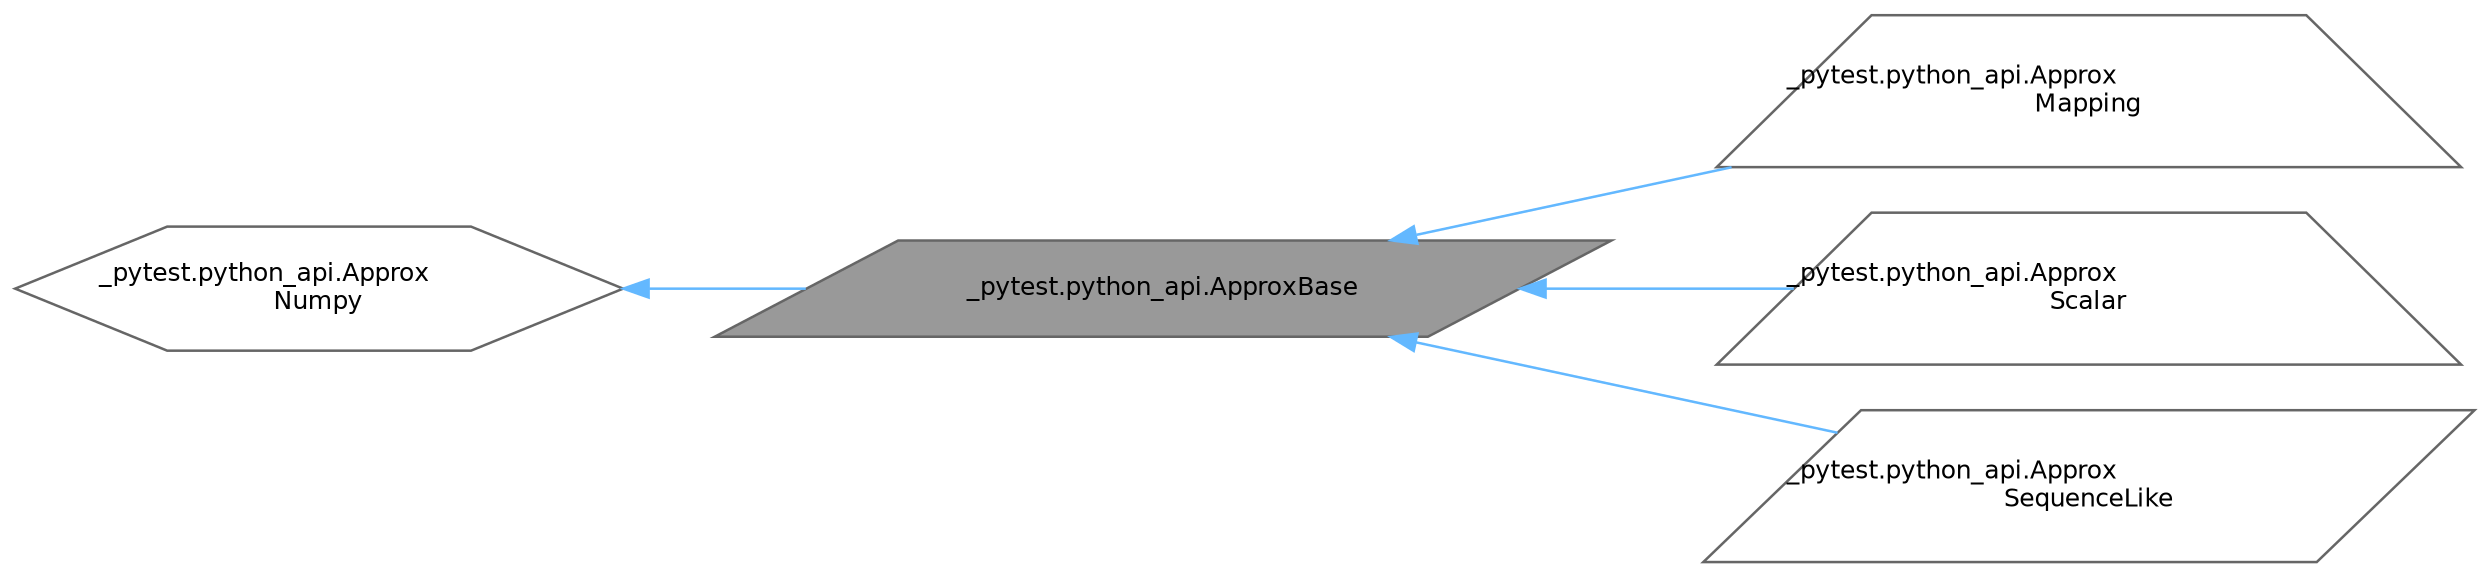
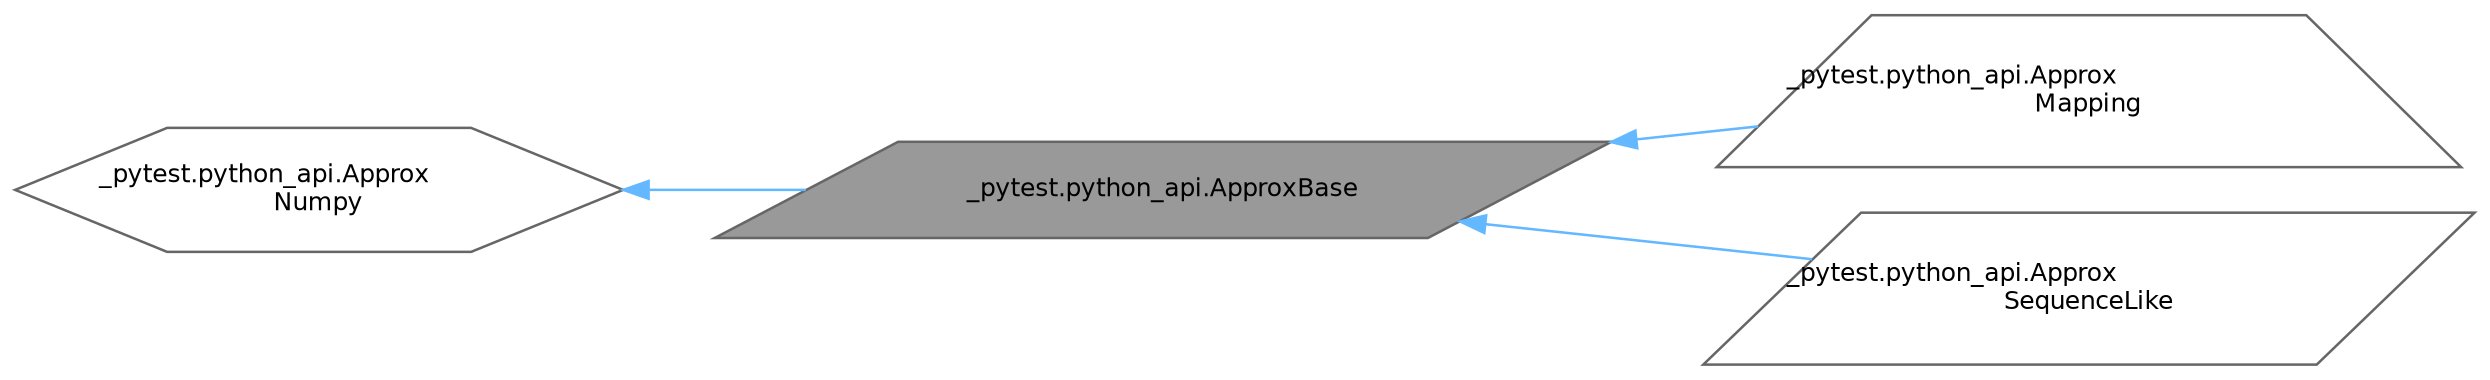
node "_pytest.python_api.Approx Scalar": removed
